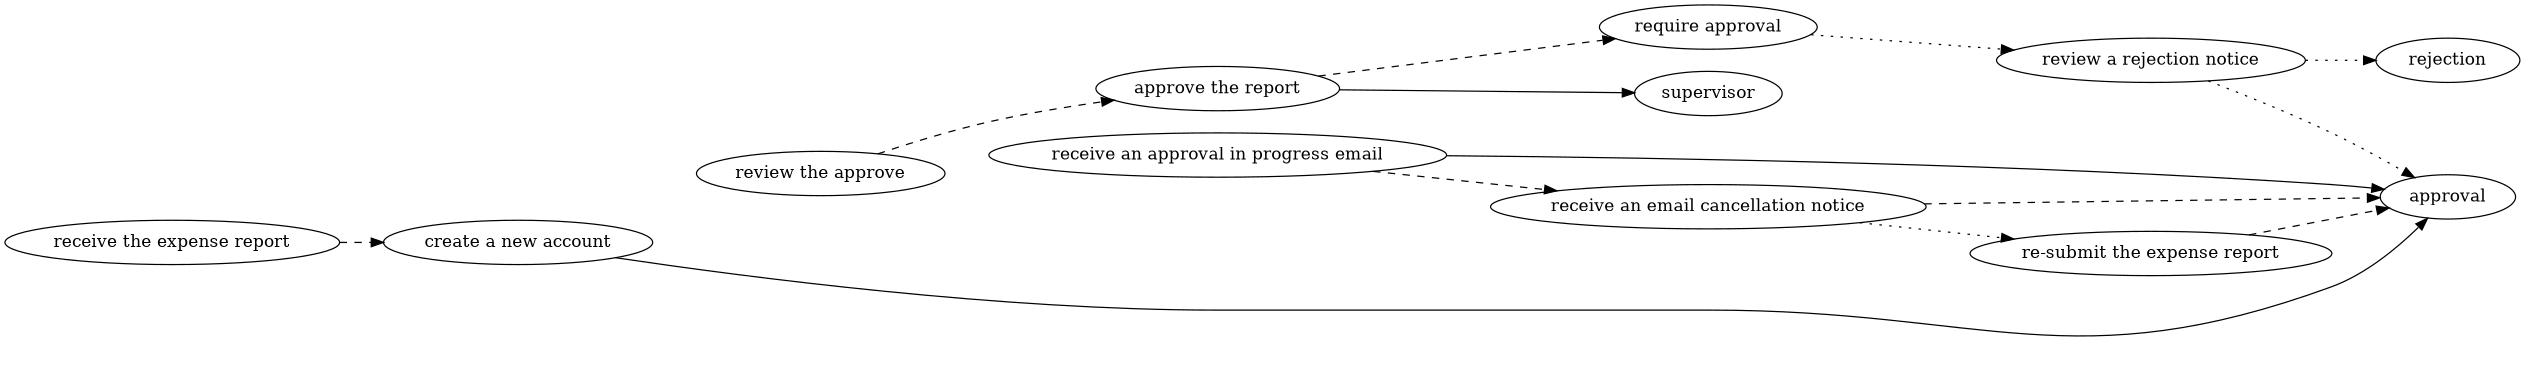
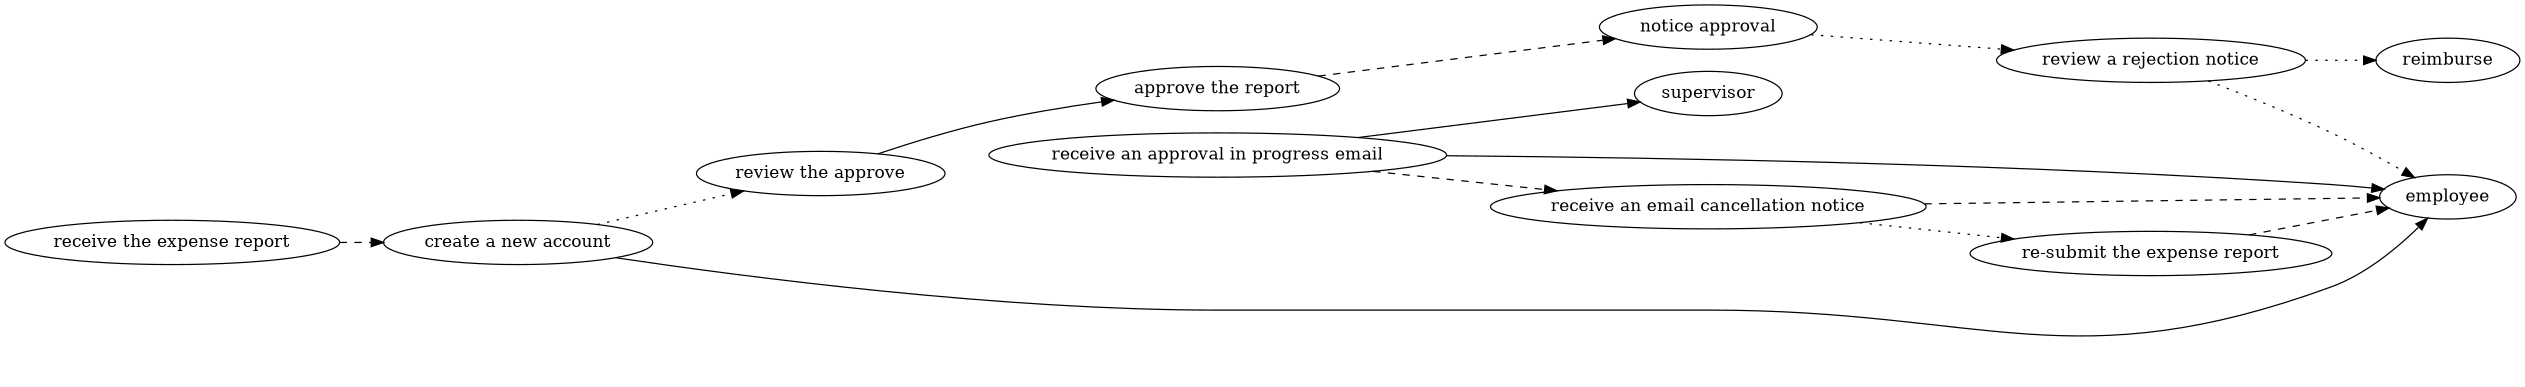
node "require approval": label "require approval" -> "notice approval"
node "rejection": label "rejection" -> "reimburse"
edge "approve the report" -> "supervisor": now "receive an approval in progress email" -> "supervisor"
edge "review the approve" -> "approve the report": style dashed -> solid
node "approval": label "approval" -> "employee"
edge "create a new account" -> "review the approve": added
